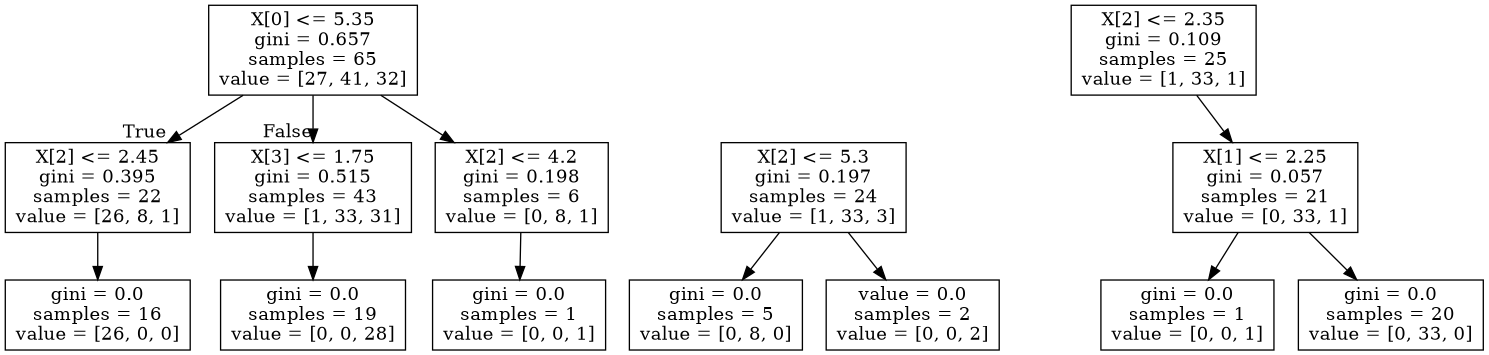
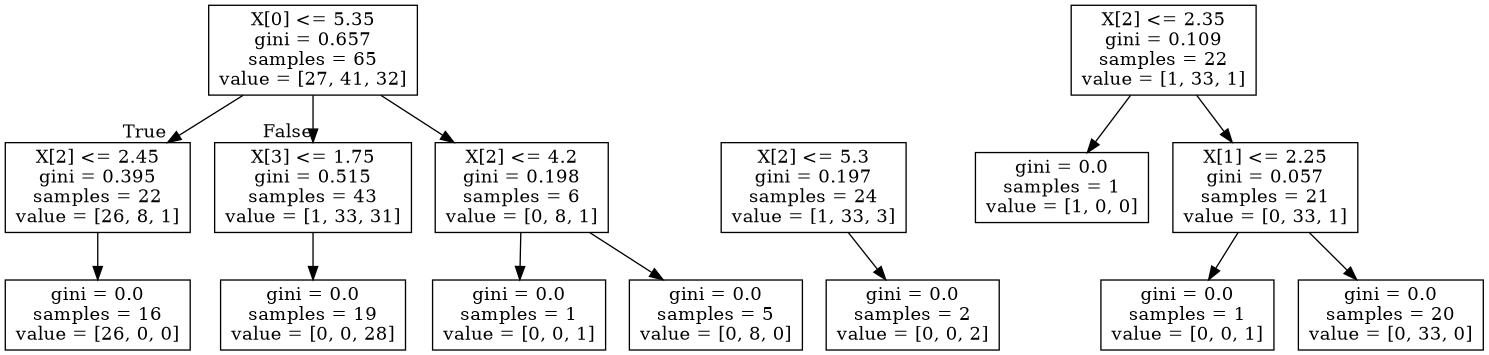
node "X[2] <= 2.35 gini = 0.109 samples = 25 value = [1, 33, 1]": label "X[2] <= 2.35 gini = 0.109 samples = 25 value = [1, 33, 1]" -> "X[2] <= 2.35 gini = 0.109 samples = 22 value = [1, 33, 1]"
node "gini = 0.0 samples = 1 value = [1, 0, 0]": added
edge "X[2] <= 5.3 gini = 0.197 samples = 24 value = [1, 33, 3]" -> "gini = 0.0 samples = 5 value = [0, 8, 0]": now "X[2] <= 4.2 gini = 0.198 samples = 6 value = [0, 8, 1]" -> "gini = 0.0 samples = 5 value = [0, 8, 0]"
node "value = 0.0 samples = 2 value = [0, 0, 2]": label "value = 0.0 samples = 2 value = [0, 0, 2]" -> "gini = 0.0 samples = 2 value = [0, 0, 2]"
